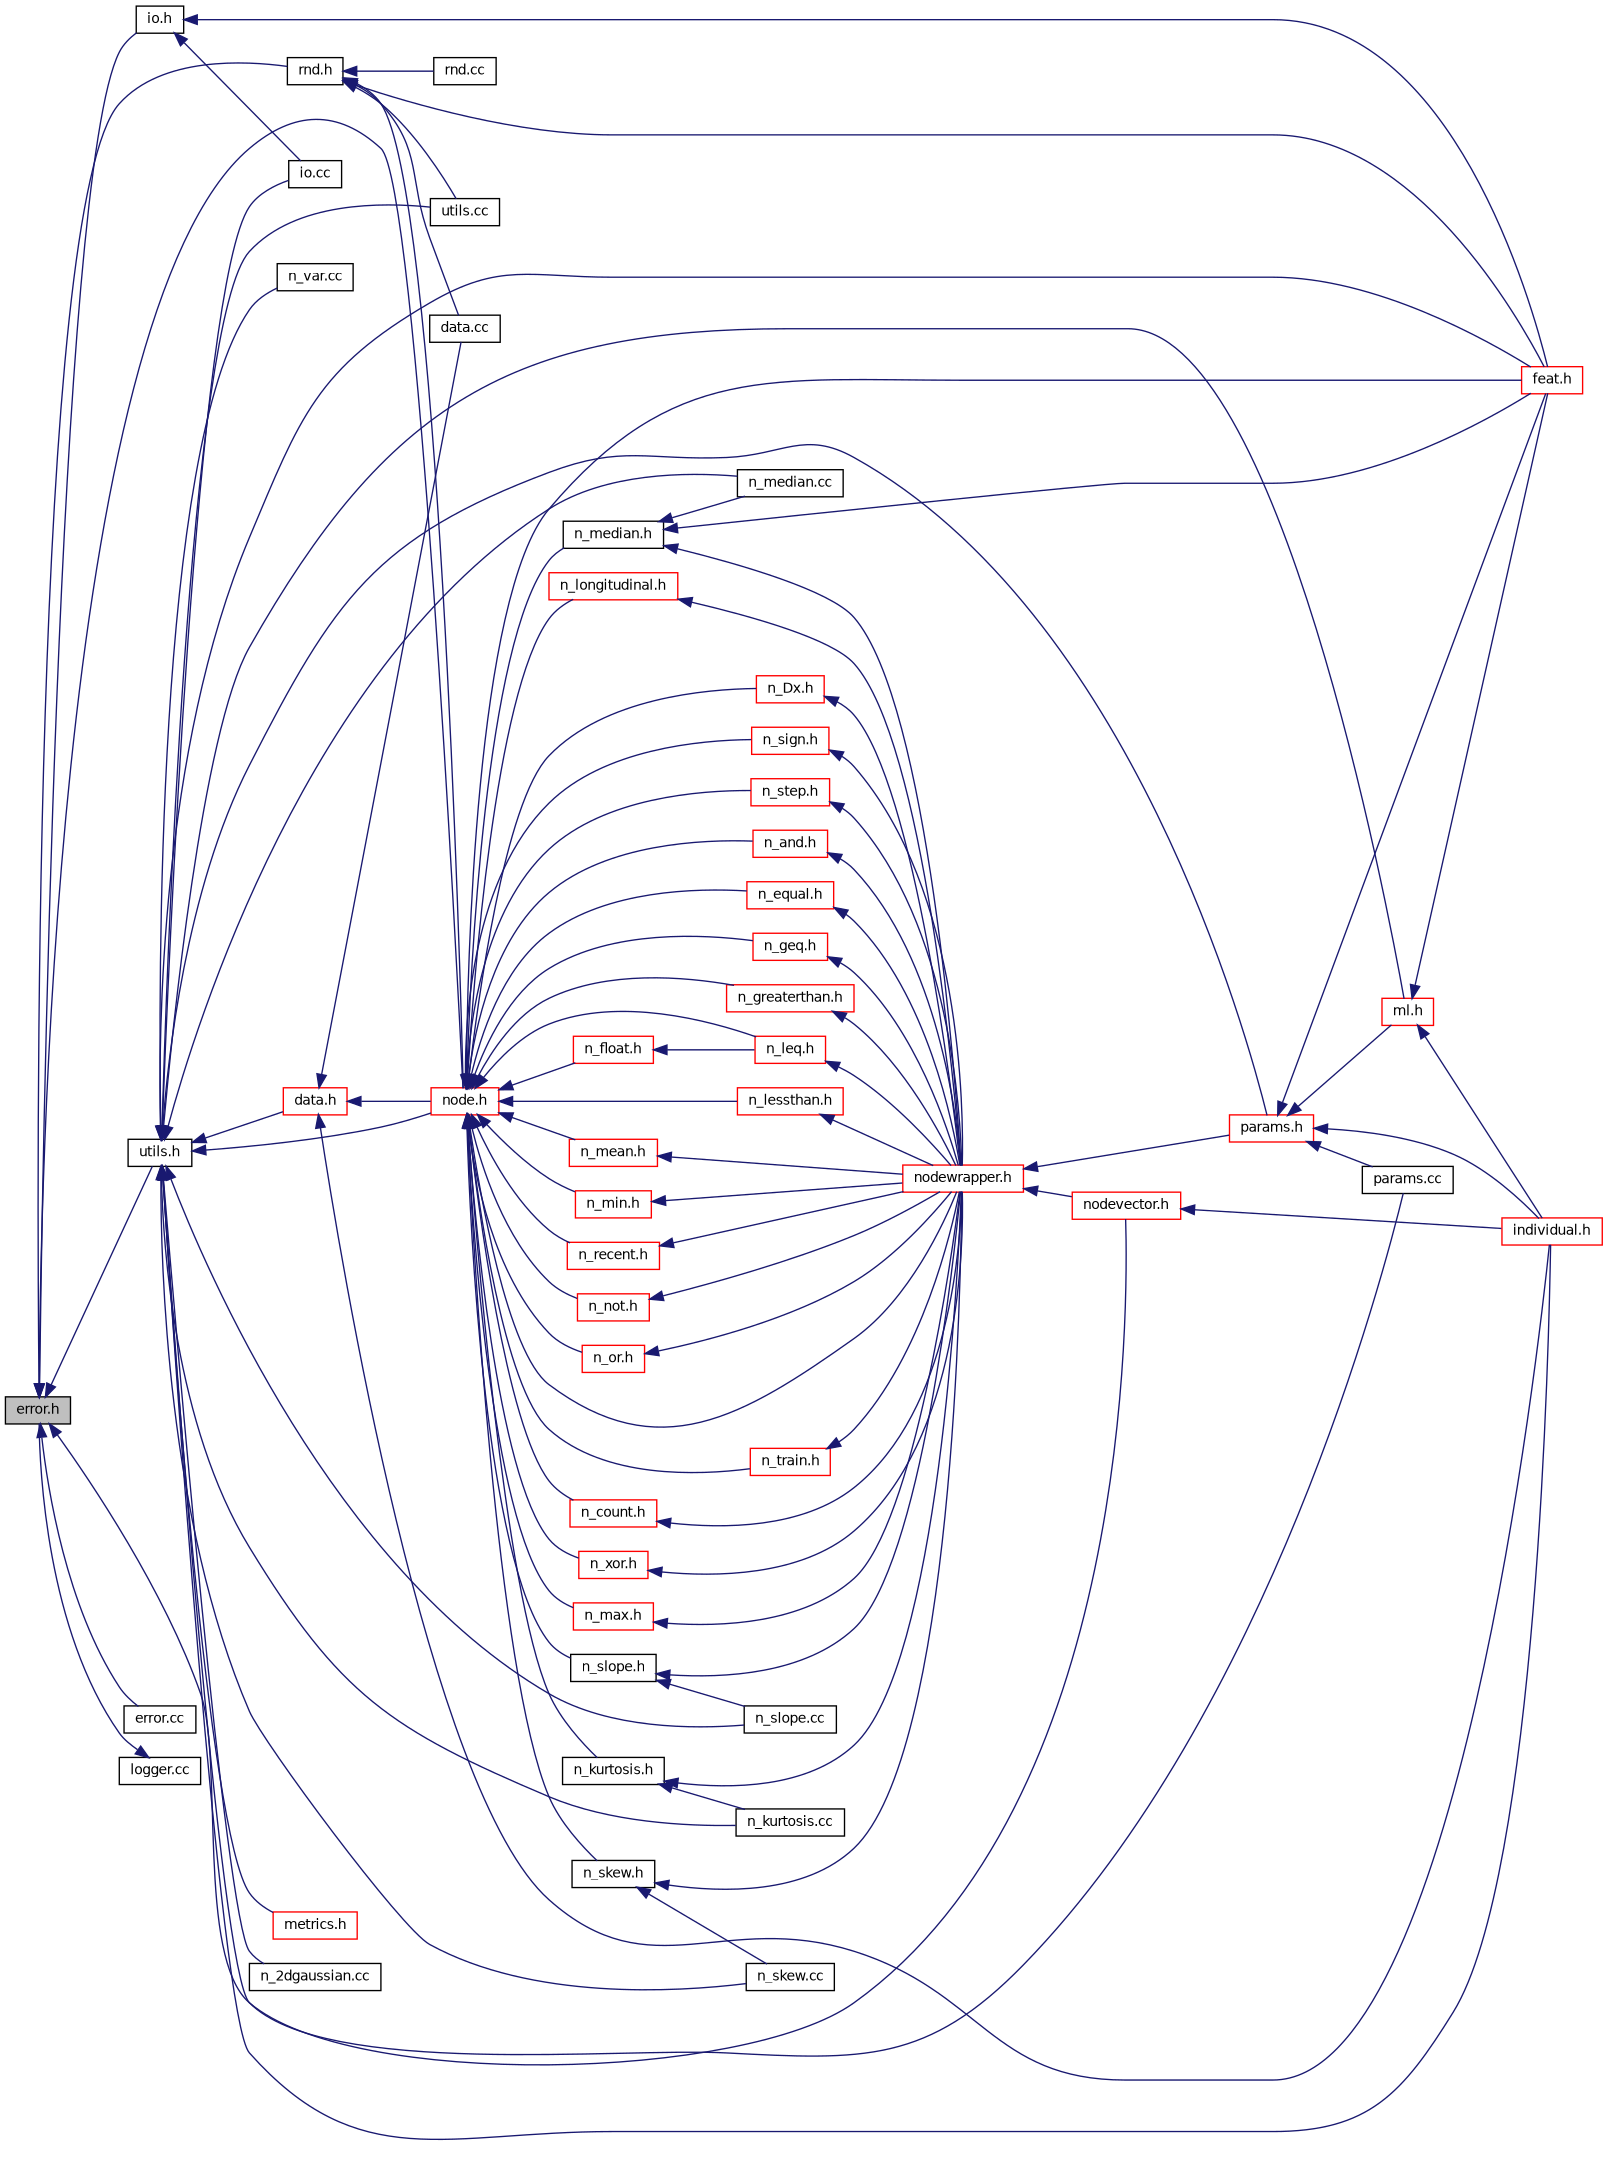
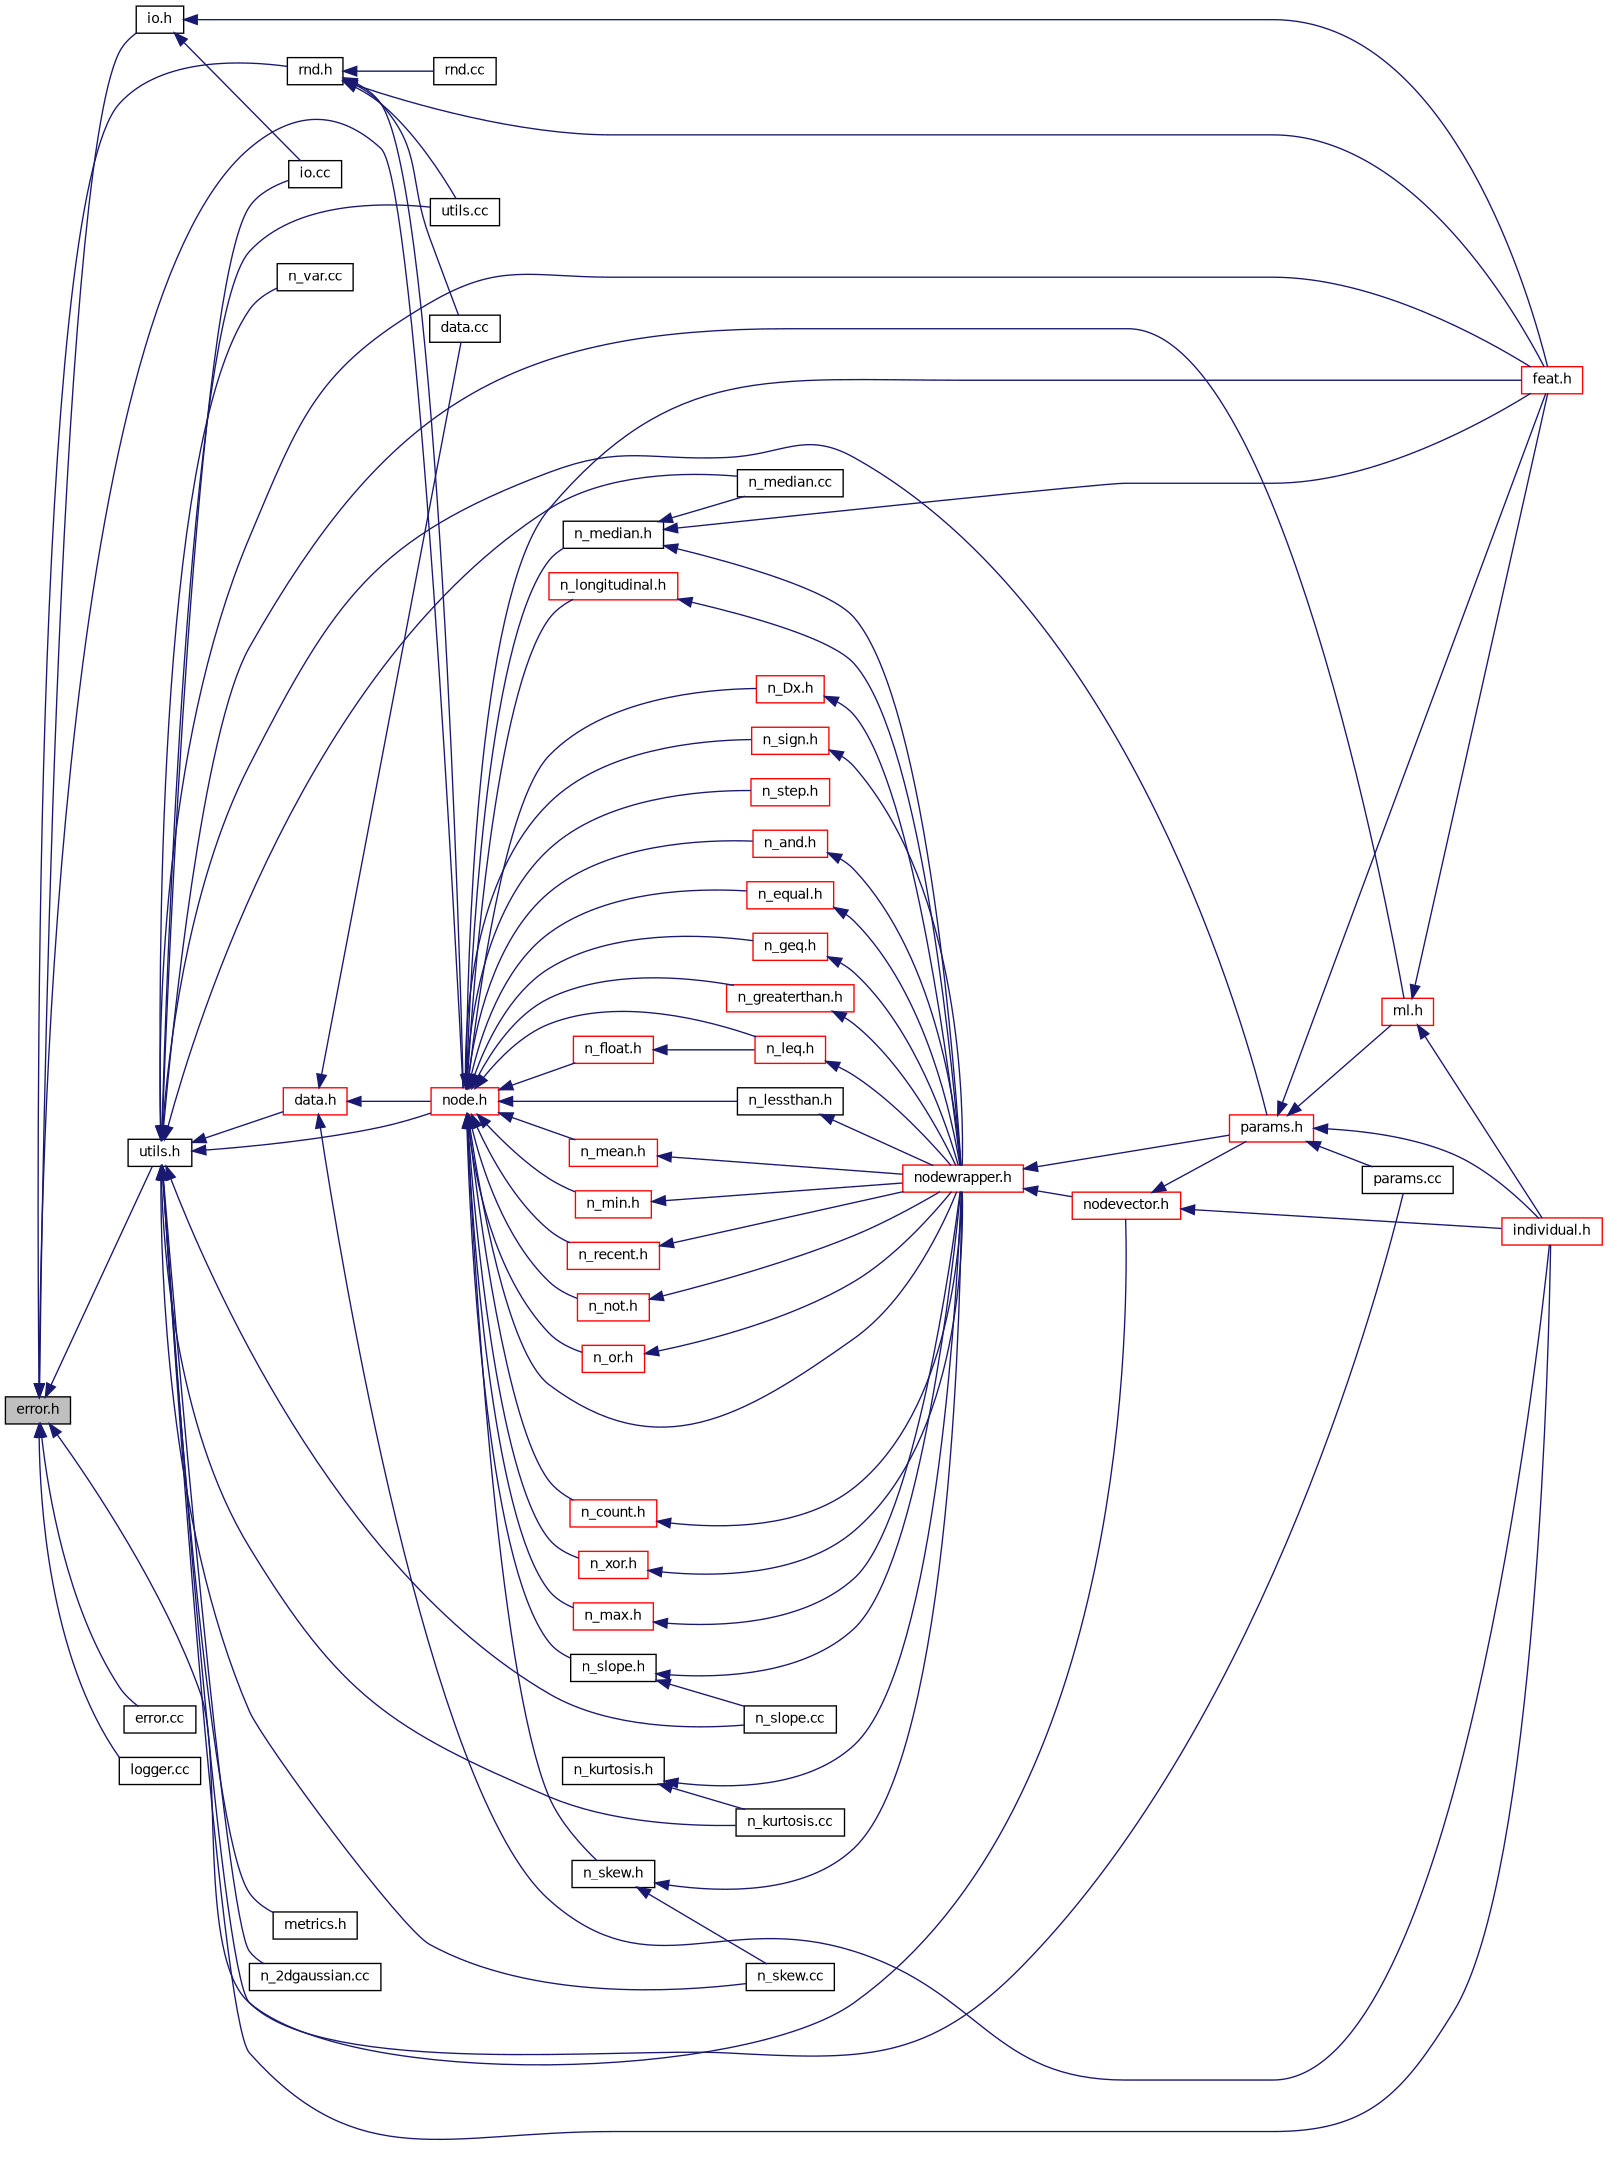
edge "nodewrapper.h" -> "n_step.h": removed
node "n_lessthan.h": color red -> black
edge "params.h" -> "nodevector.h": added
edge "n_kurtosis.h" -> "node.h": removed
node "n_train.h": removed
edge "error.h" -> "logger.cc": reversed
node "metrics.h": color red -> black
